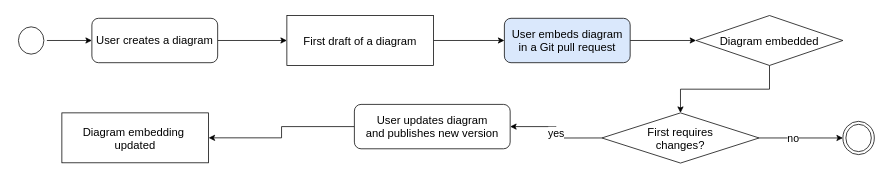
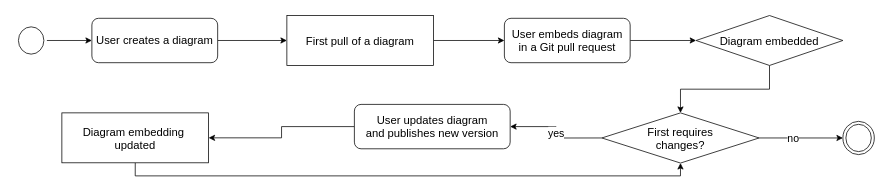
node "User embeds diagram in a Git pull request": fillcolor #dae8fc -> #ffffff
node "First draft of a diagram": label "First draft of a diagram" -> "First pull of a diagram"
edge "Diagram embedding updated" -> "First requires changes?": added
